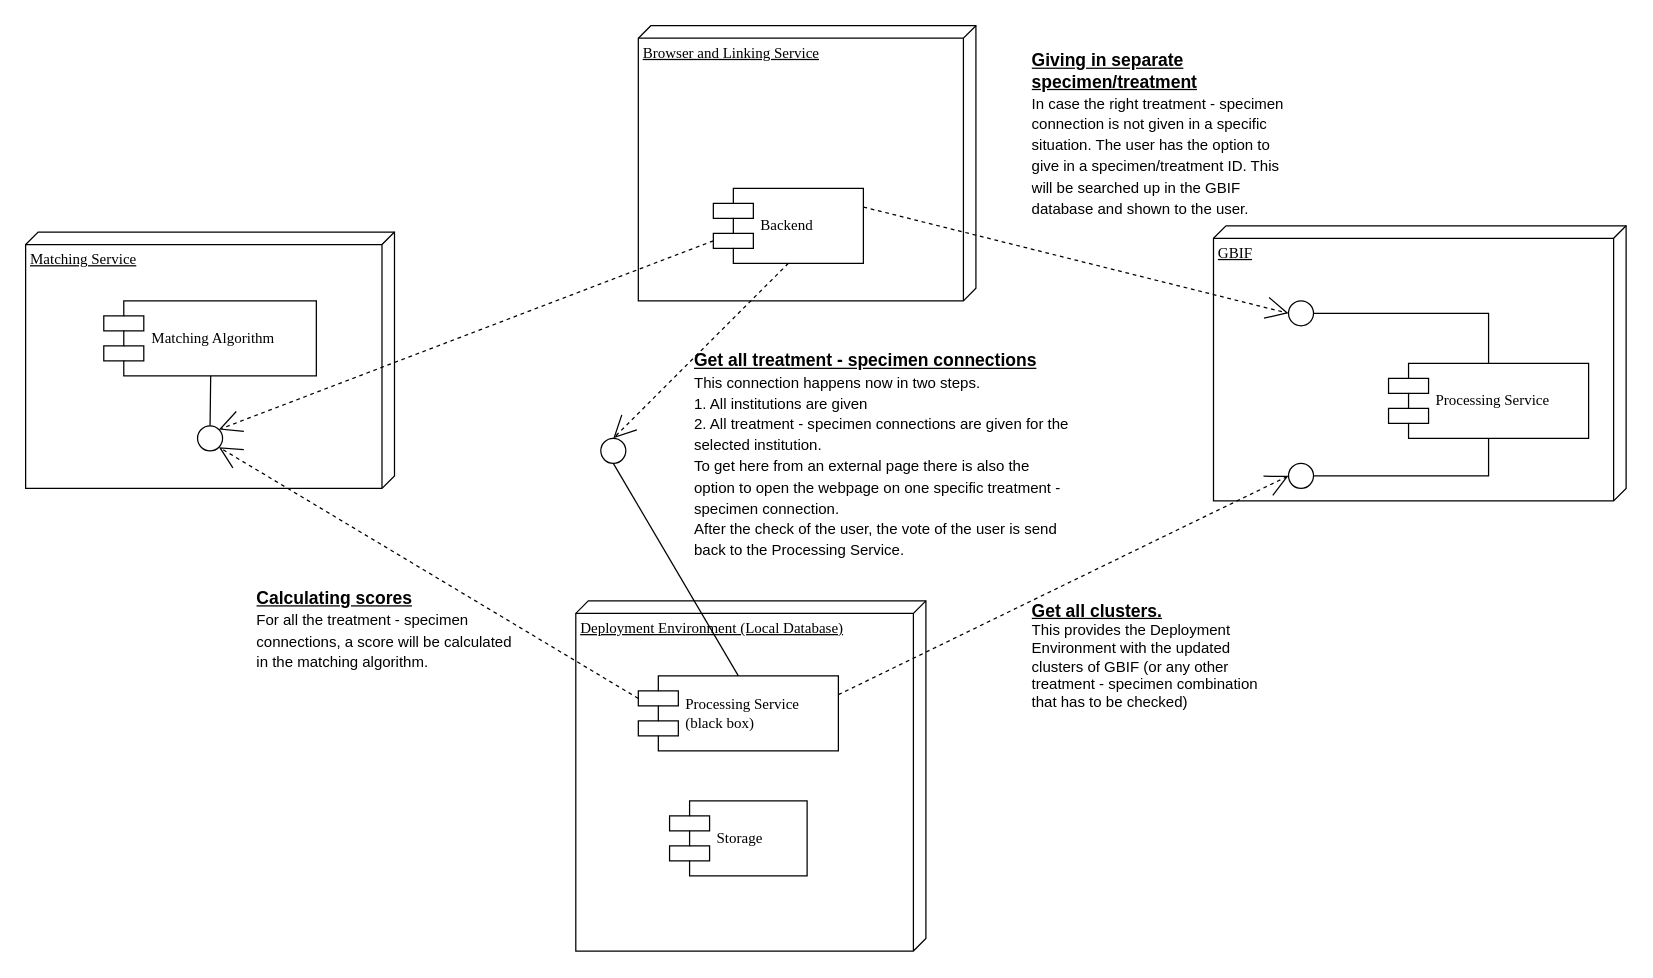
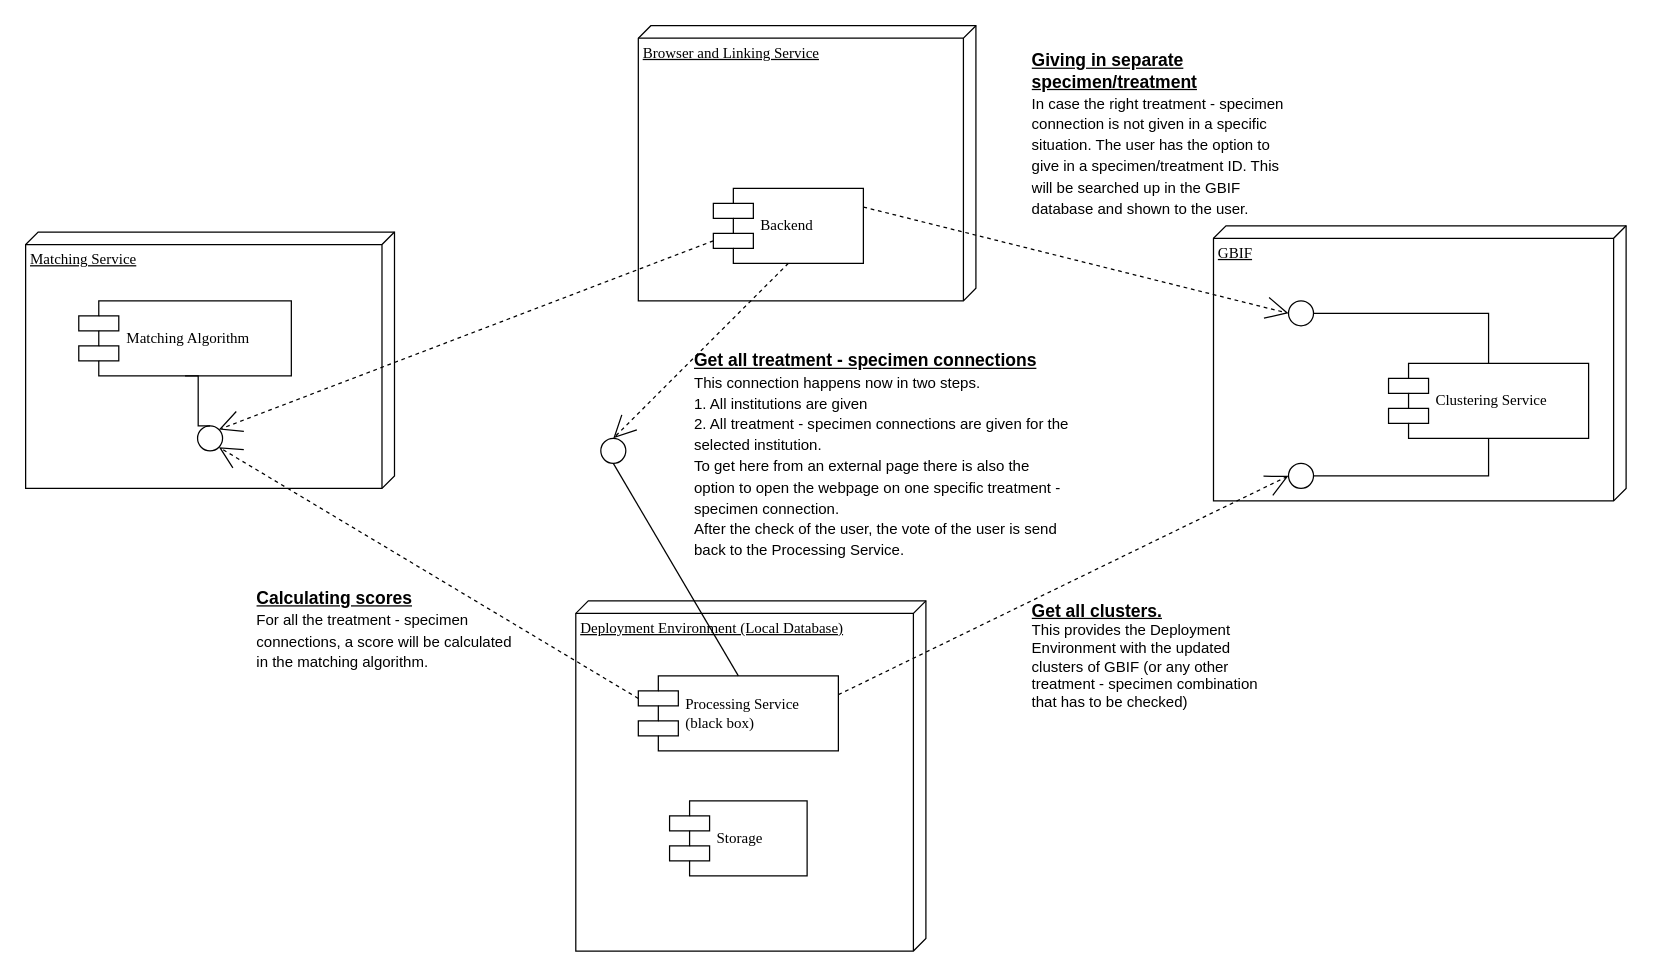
node "Matching Algorithm": moved (210, 338) -> (185, 338)
node "Processing Service": label "Processing Service" -> "Clustering Service"
